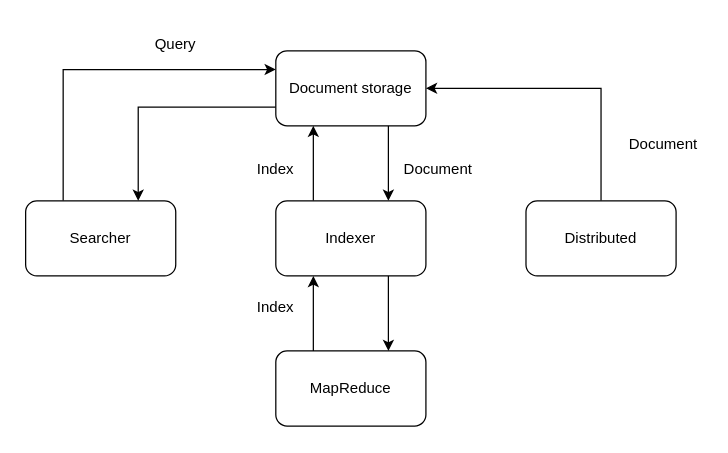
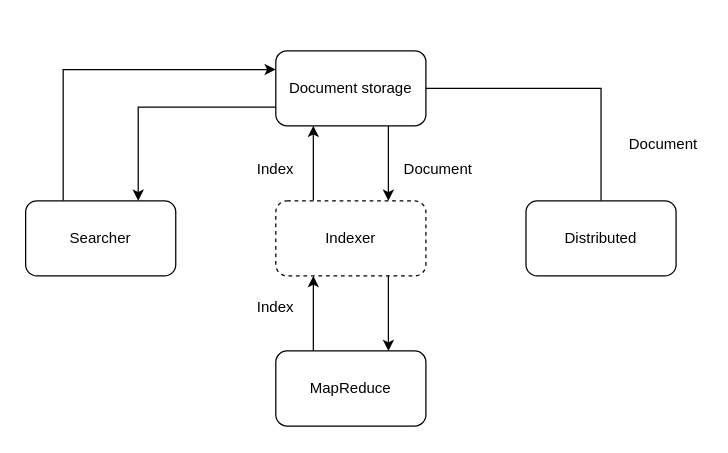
node "Query": removed
edge "Distributed" -> "Document storage": arrowhead classic -> none
node "Indexer": style solid -> dashed
